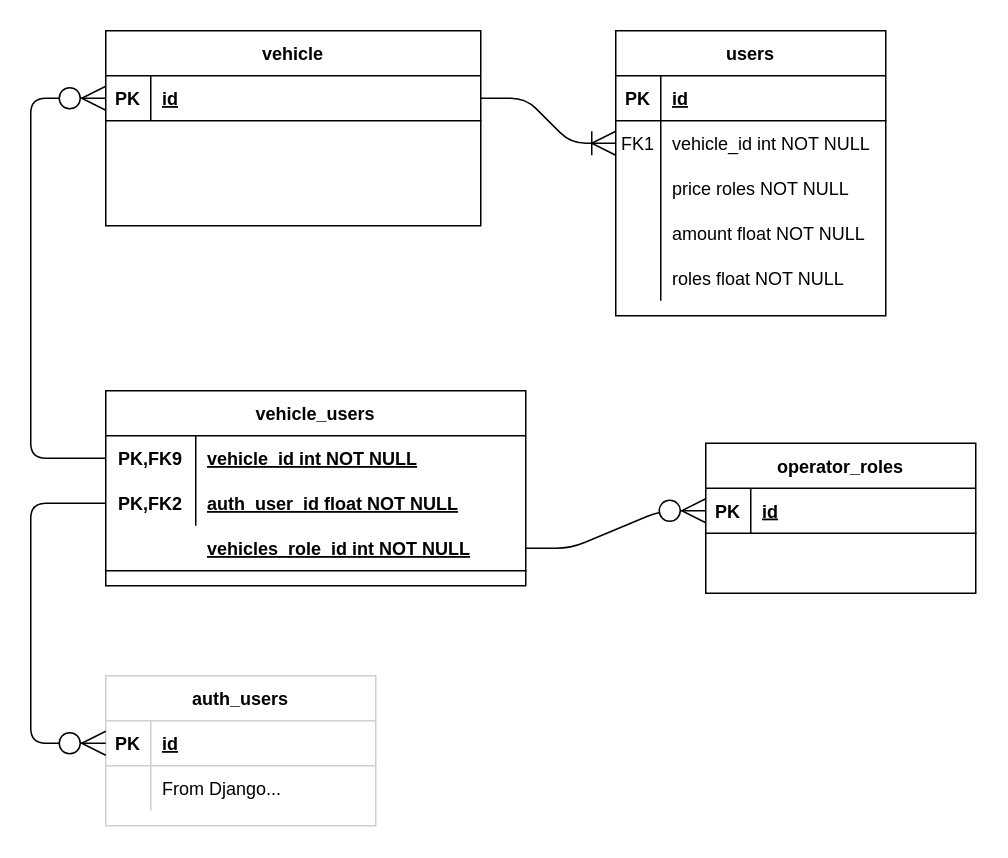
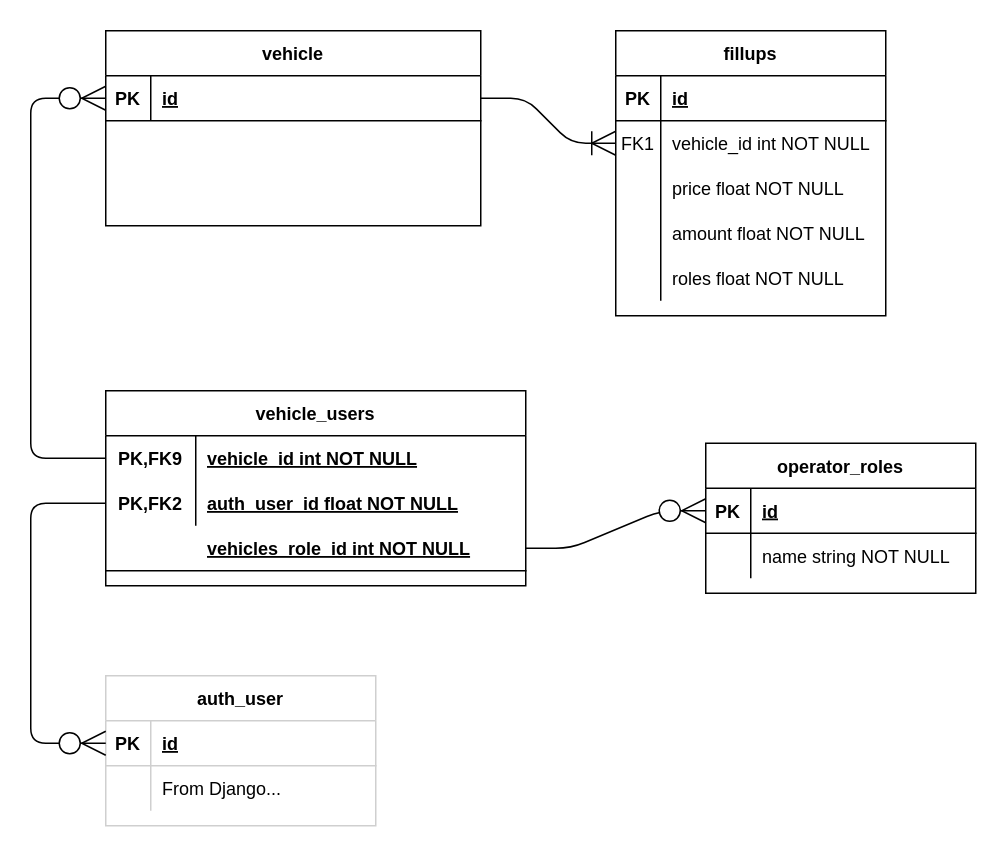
node "users": label "users" -> "fillups"
node "price roles NOT NULL": label "price roles NOT NULL" -> "price float NOT NULL"
node "name string NOT NULL": added
node "auth_users": label "auth_users" -> "auth_user"
